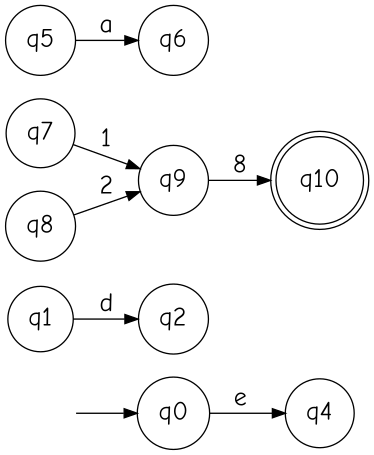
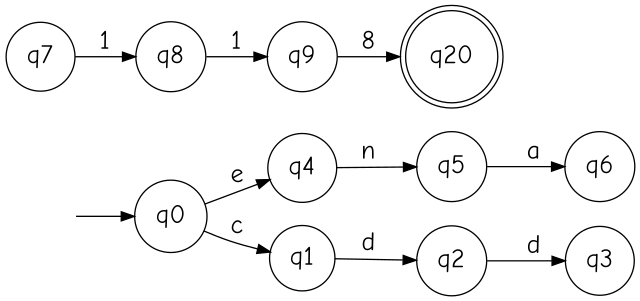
edge "q7" -> "q9": now "q7" -> "q8"
edge "q4" -> "q5": added, label "n"
node "q10": label "q10" -> "q20"
edge "q8" -> "q9": label "2" -> "1"
edge "q0" -> "q1": added, label "c"
node "q3": added
